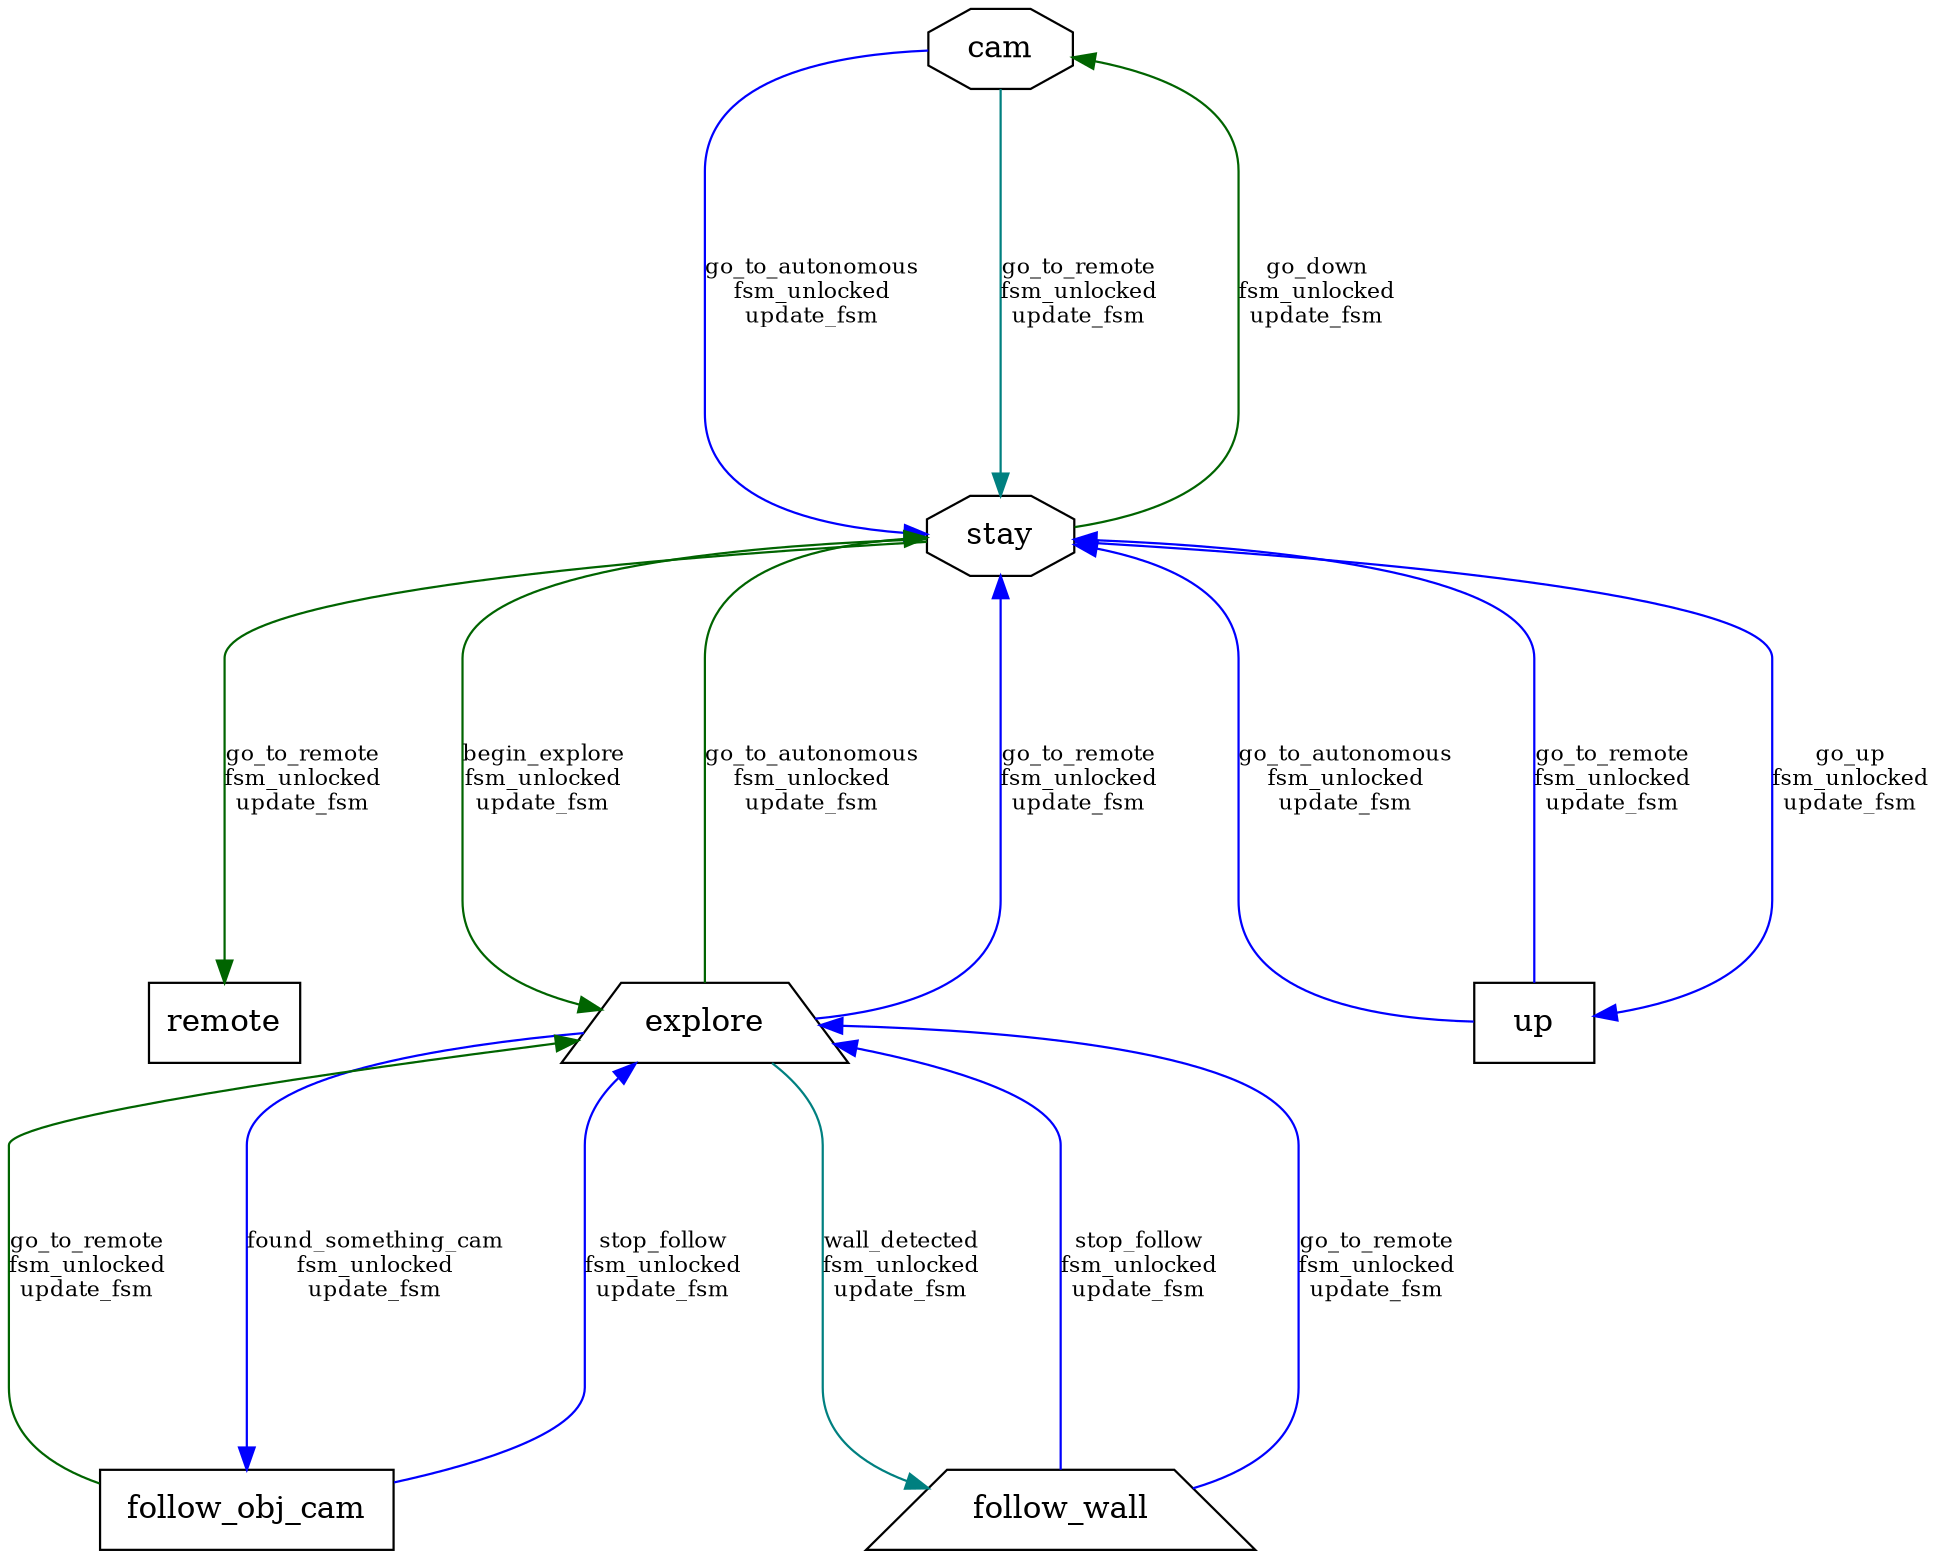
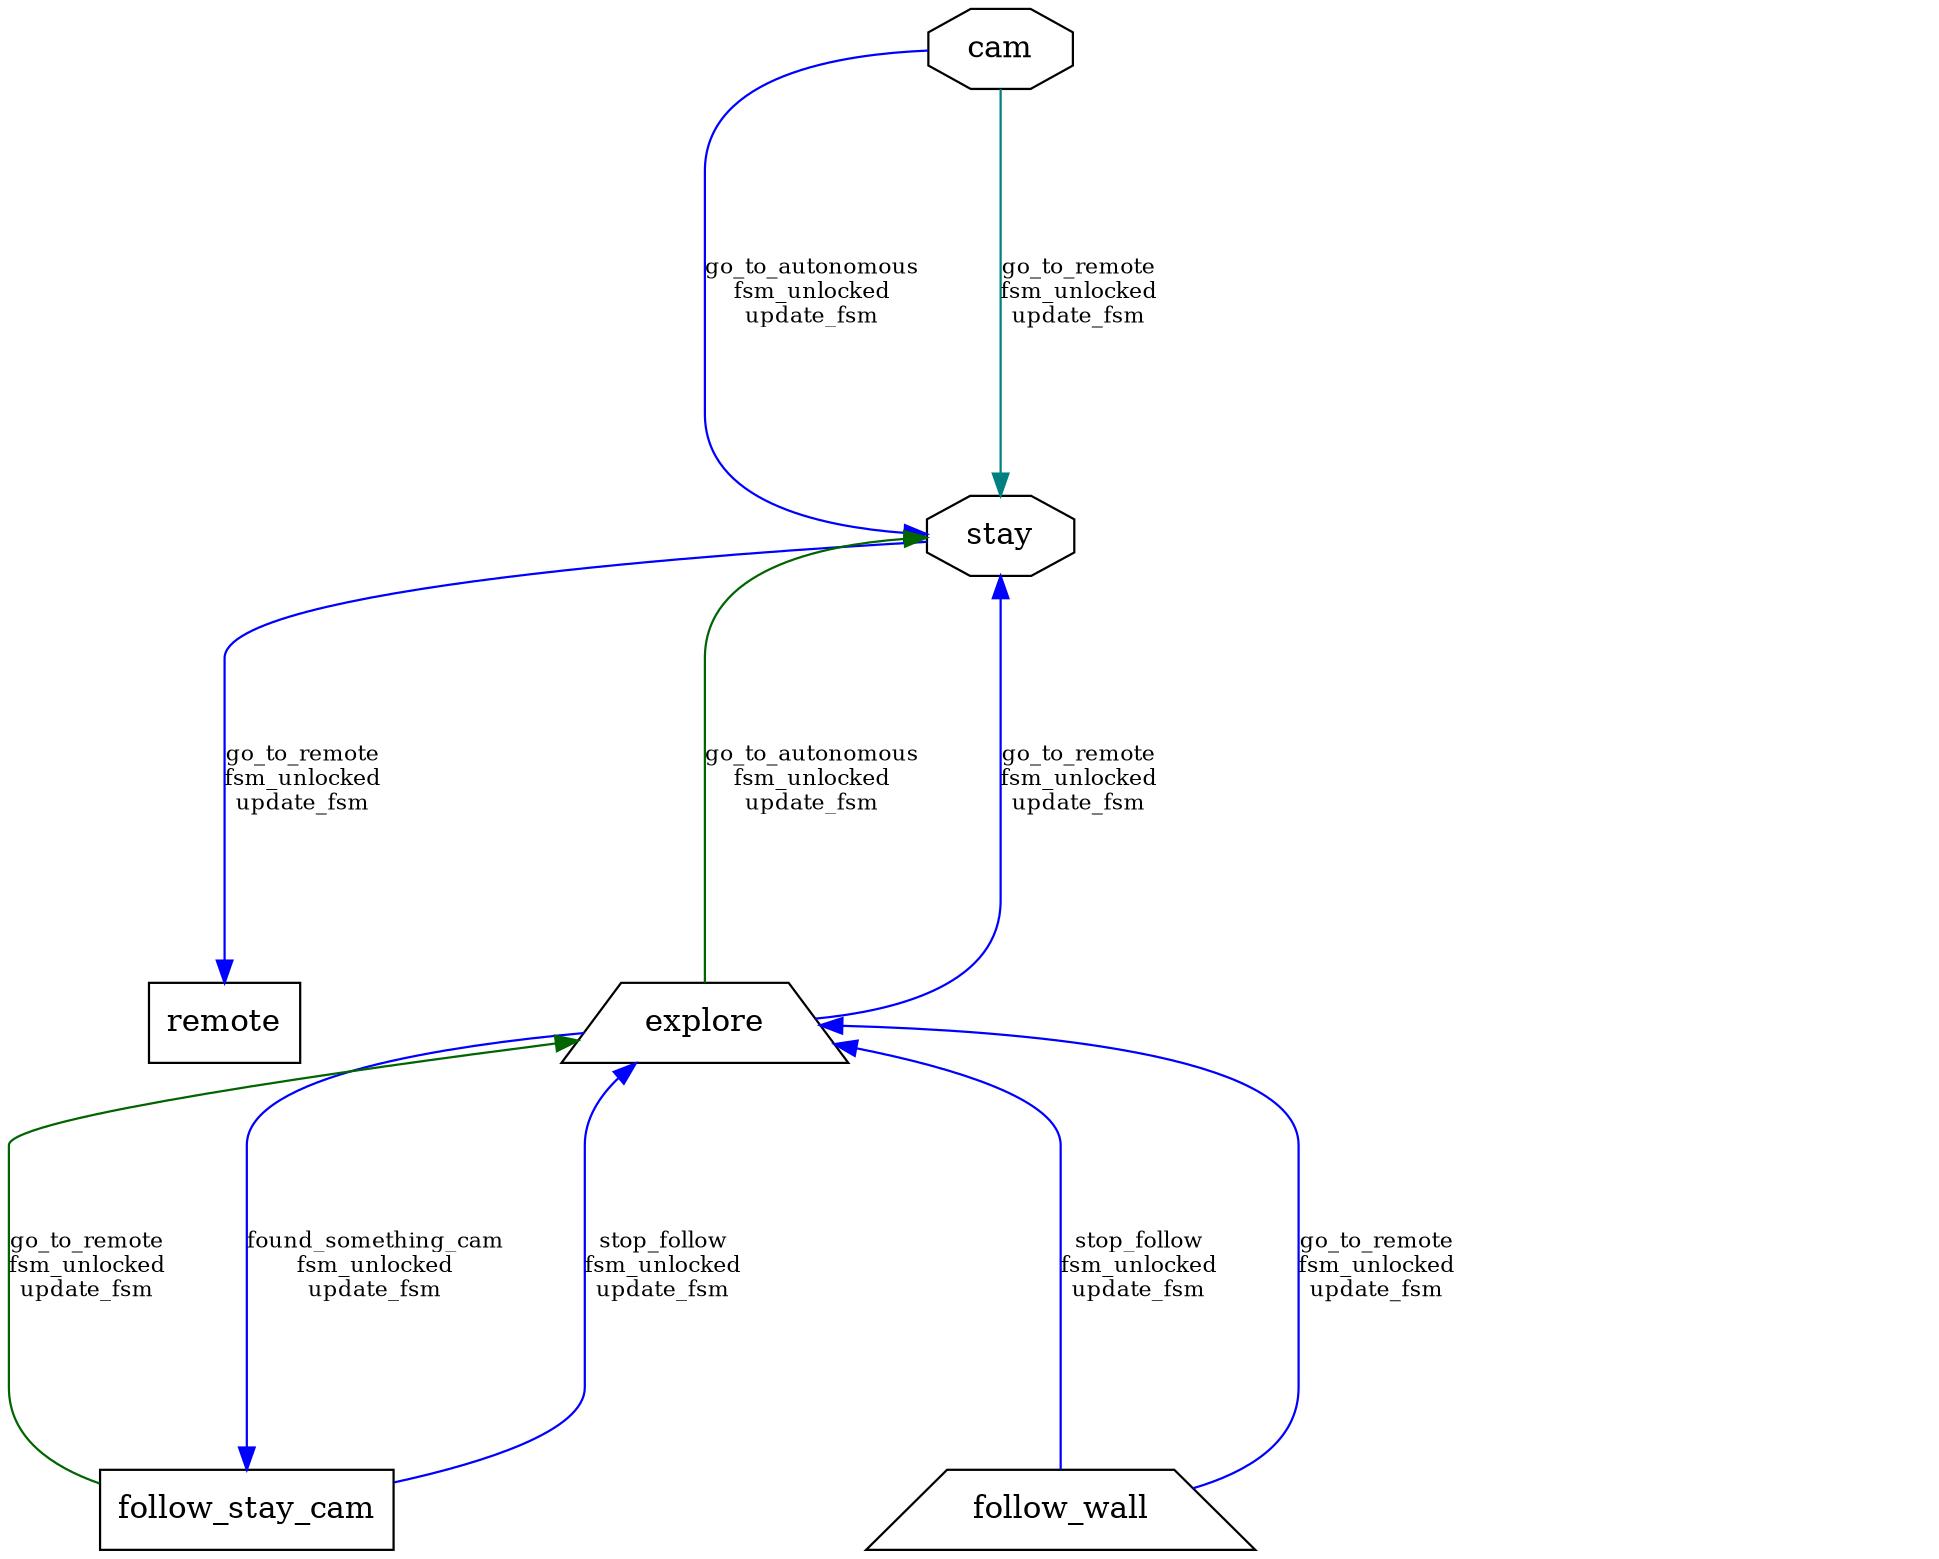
edge "stay" -> "cam": removed, label "go_down fsm_unlocked update_fsm"
edge "stay" -> "remote": color darkgreen -> blue
edge "stay" -> "explore": removed, label "begin_explore fsm_unlocked update_fsm"
node "up": removed
edge "explore" -> "follow_wall": removed, label "wall_detected fsm_unlocked update_fsm"
node "follow_obj_cam": label "follow_obj_cam" -> "follow_stay_cam"
